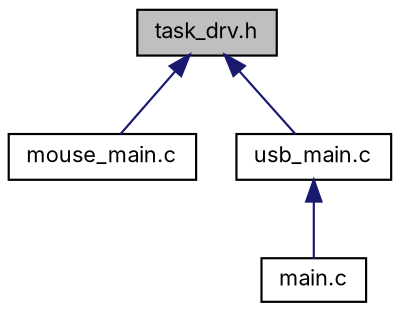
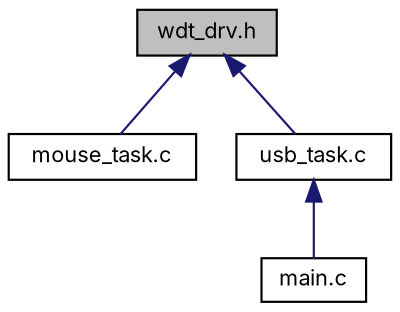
node "task_drv.h": label "task_drv.h" -> "wdt_drv.h"
node "mouse_main.c": label "mouse_main.c" -> "mouse_task.c"
node "usb_main.c": label "usb_main.c" -> "usb_task.c"
